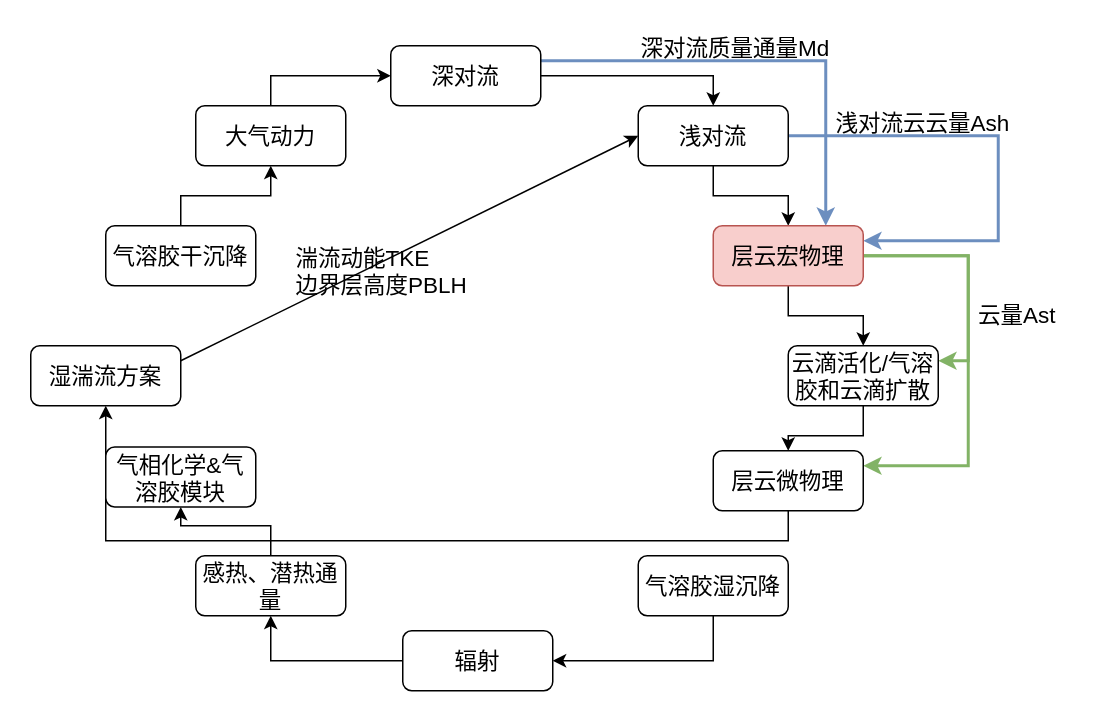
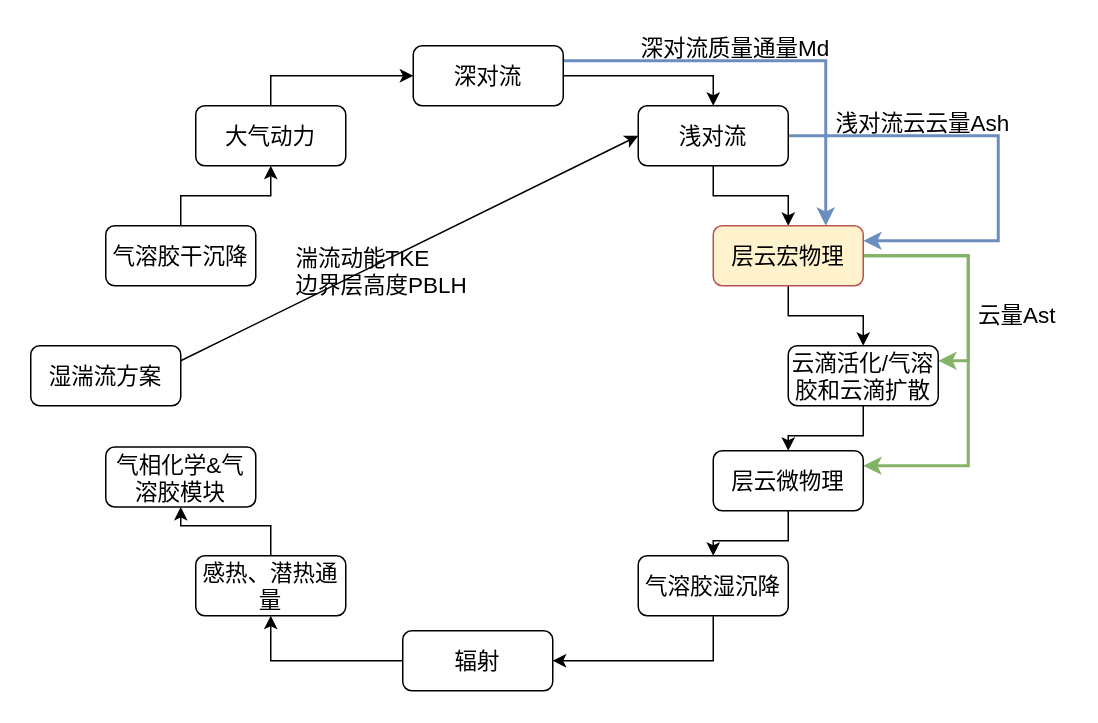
node "深对流": moved (466, 76) -> (488, 76)
node "层云宏物理": fillcolor #f8cecc -> #fff2cc
edge "层云微物理" -> "湿湍流方案": now "层云微物理" -> "气溶胶湿沉降"
